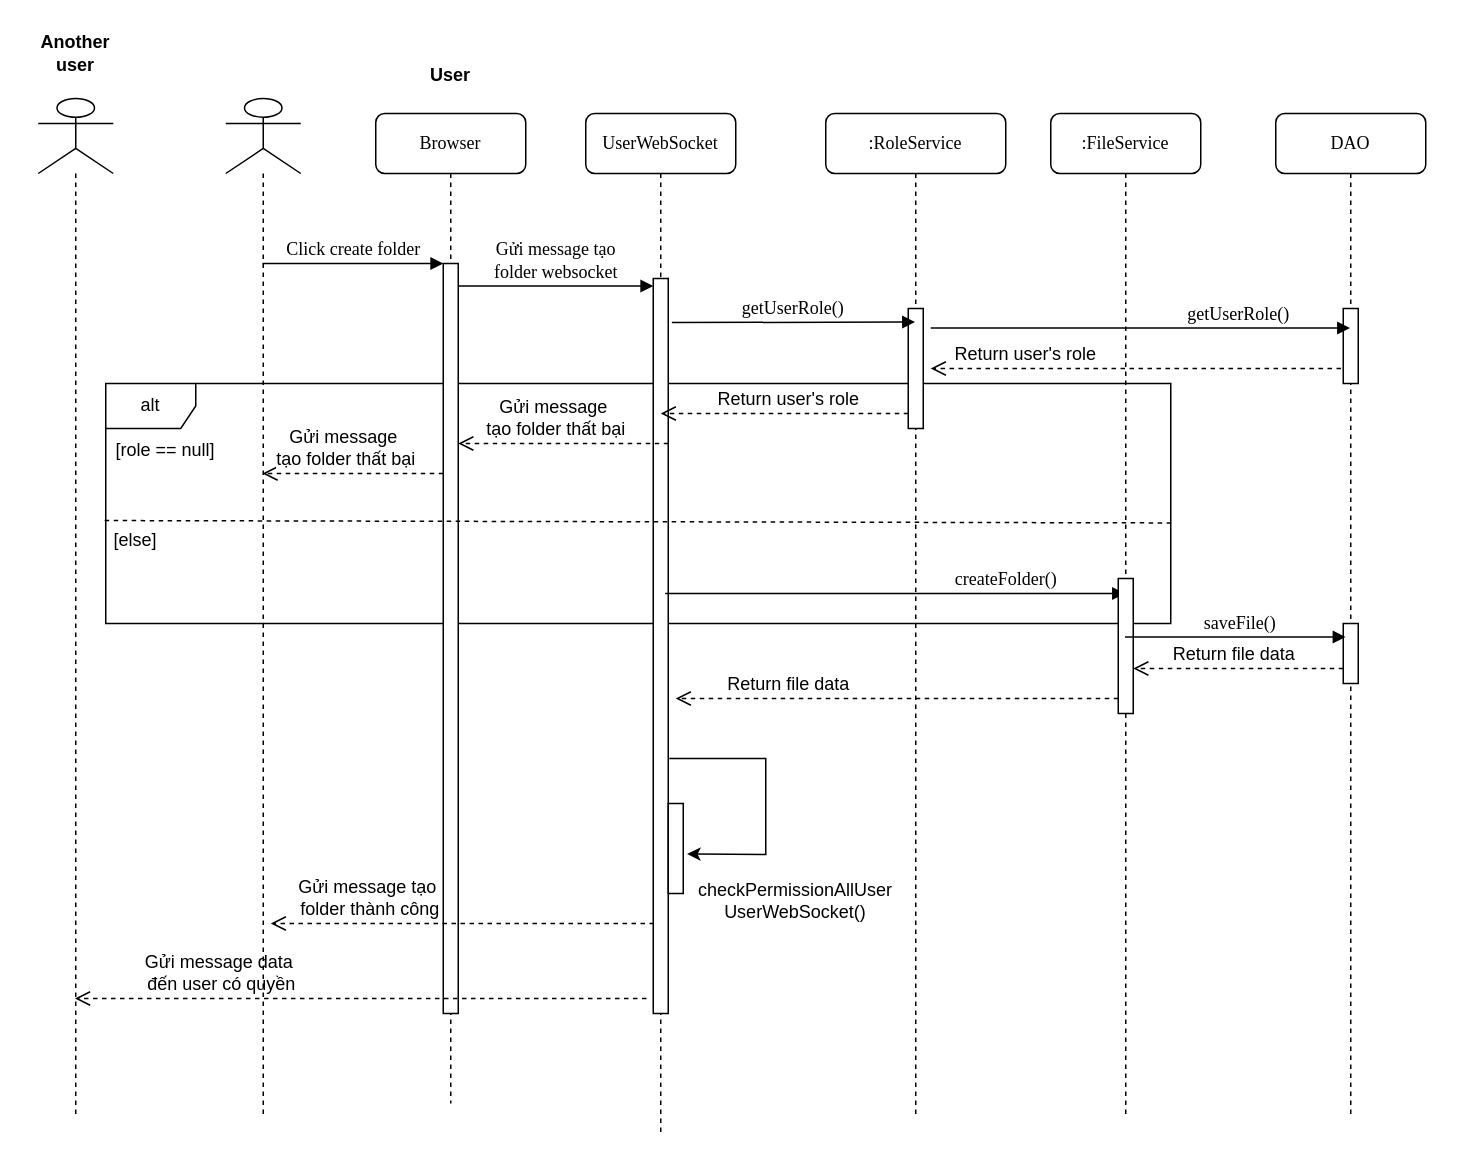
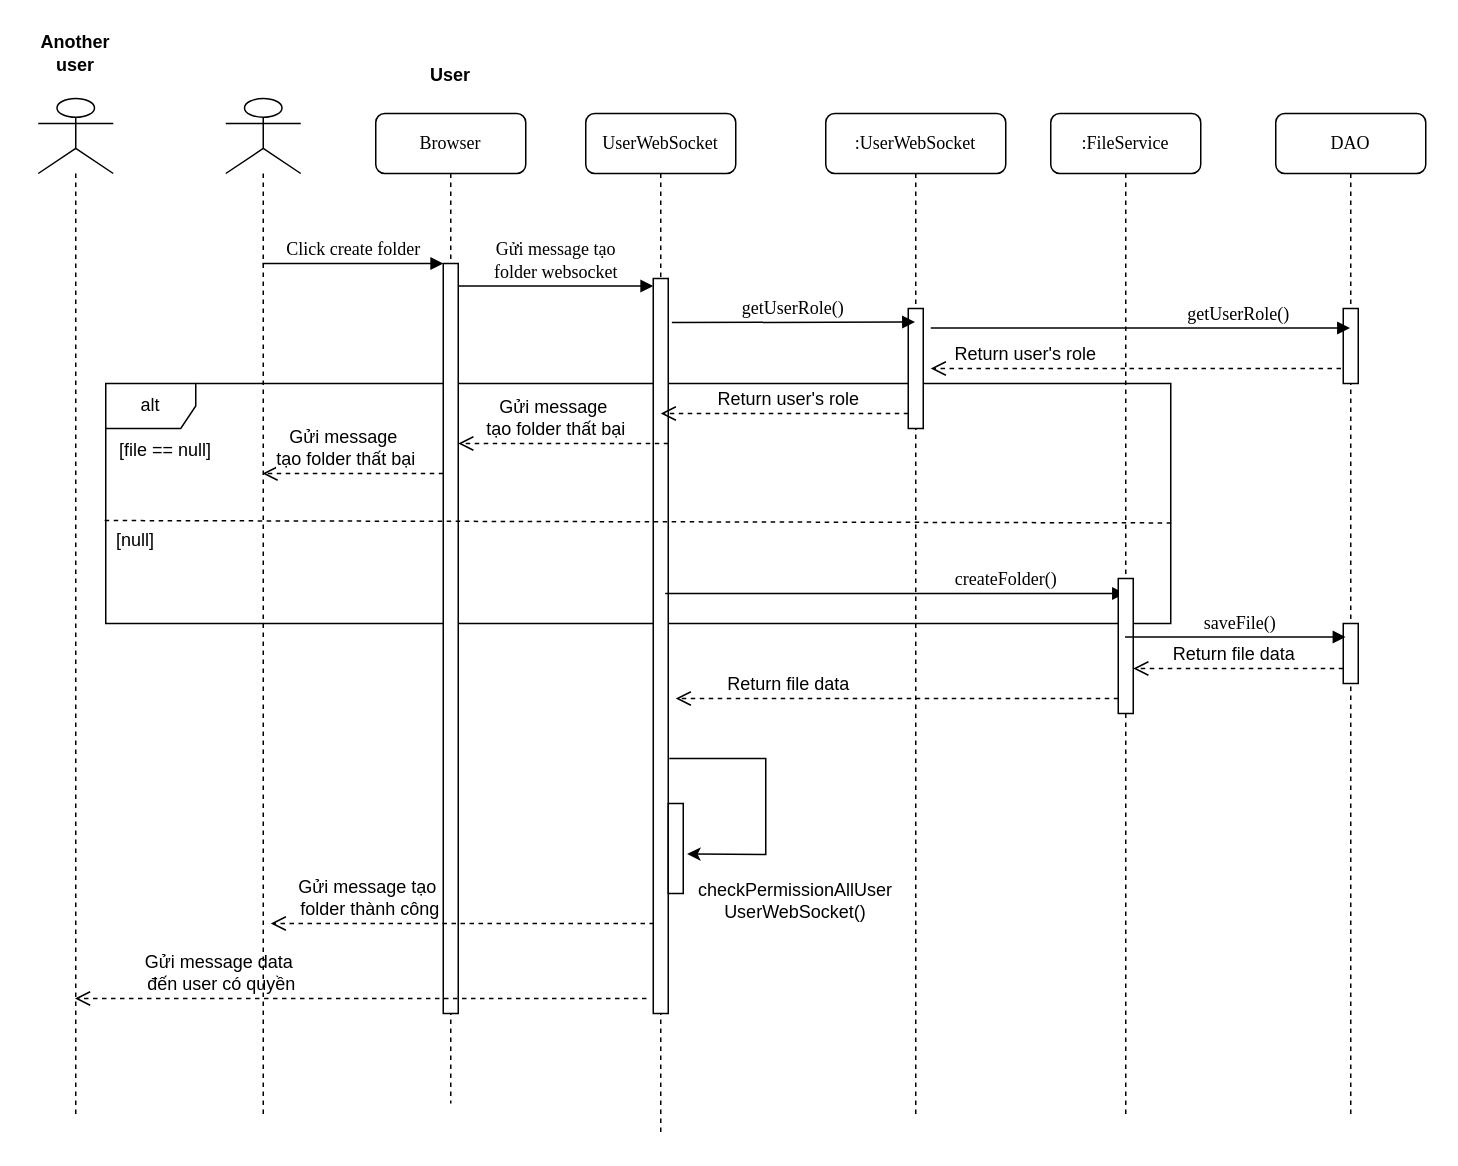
node ":RoleService": label ":RoleService" -> ":UserWebSocket"
node "[role == null]": label "[role == null]" -> "[file == null]"
node "[else]": label "[else]" -> "[null]"
